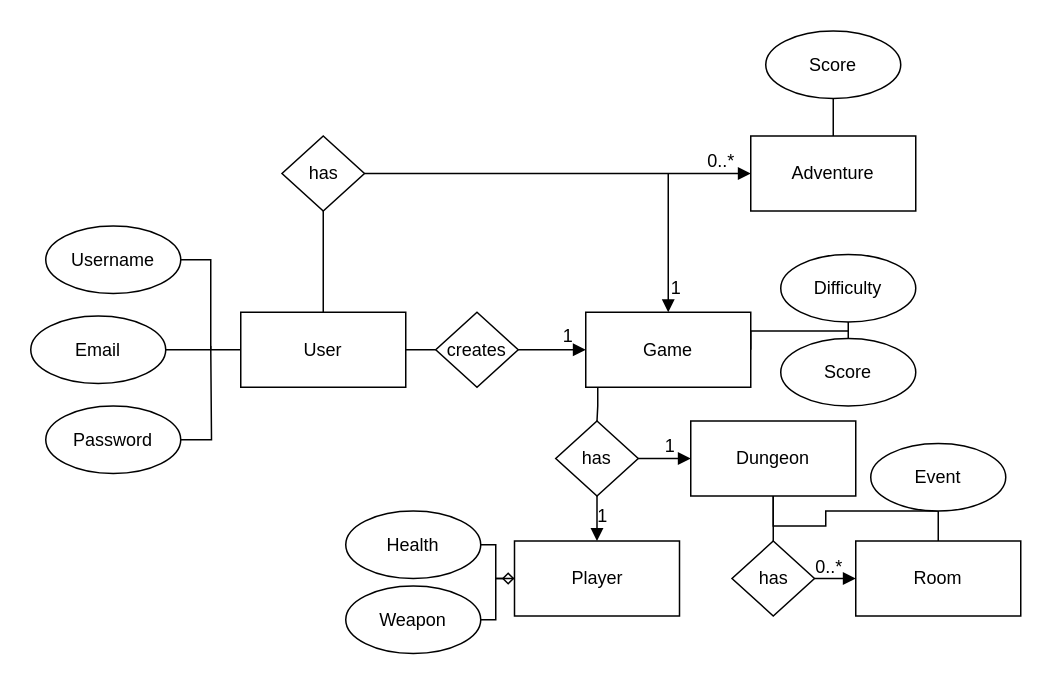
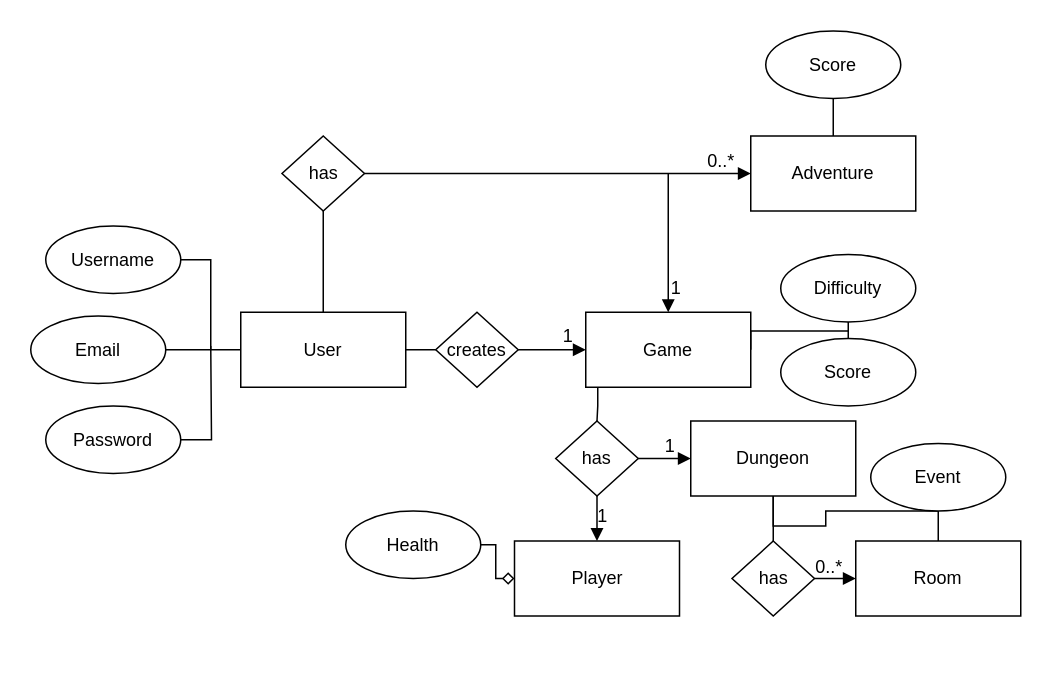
edge "Player" -- "Weapon": removed
node "Weapon": removed
